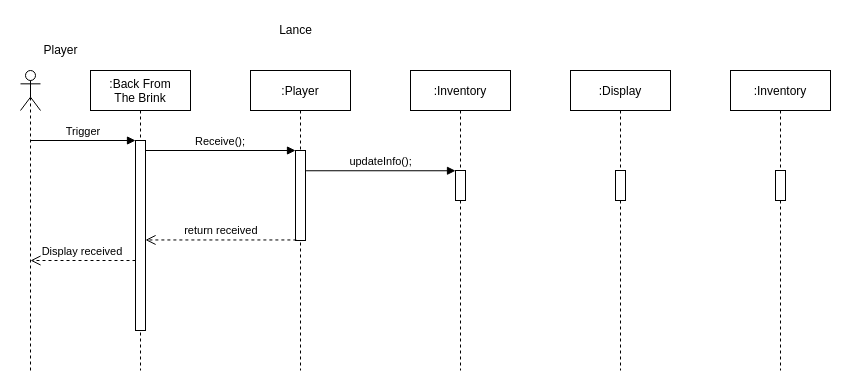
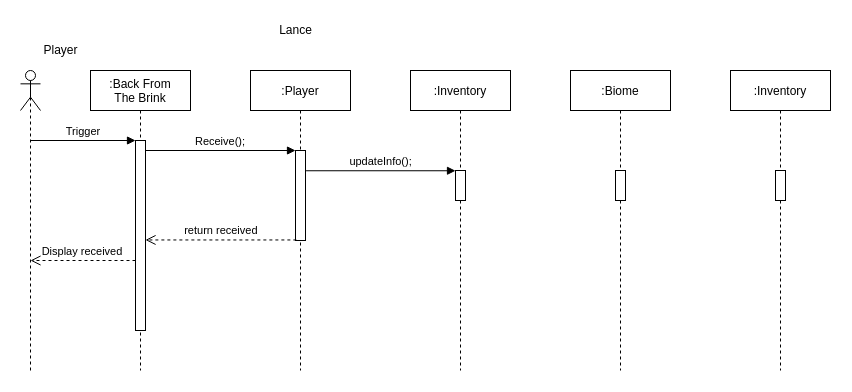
node ":Display": label ":Display" -> ":Biome"
